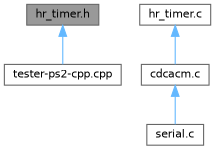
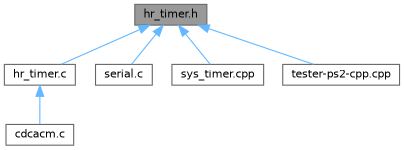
edge "hr_timer.c" -> "hr_timer.h": added
node "sys_timer.cpp": added
edge "serial.c" -> "cdcacm.c": now "serial.c" -> "hr_timer.h"
